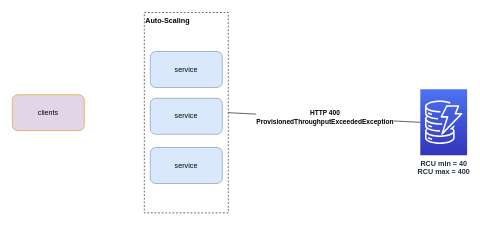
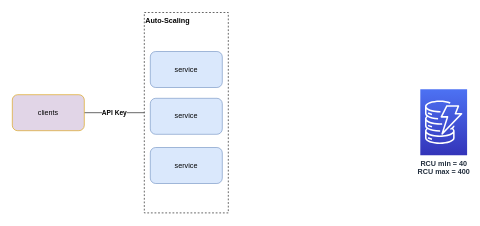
edge "clients" -- "Auto-Scaling": added, label "API Key"
edge "Auto-Scaling" -- "RCU min = 40 RCU max = 400": removed, label "HTTP 400 ProvisionedThroughputExceededException"
